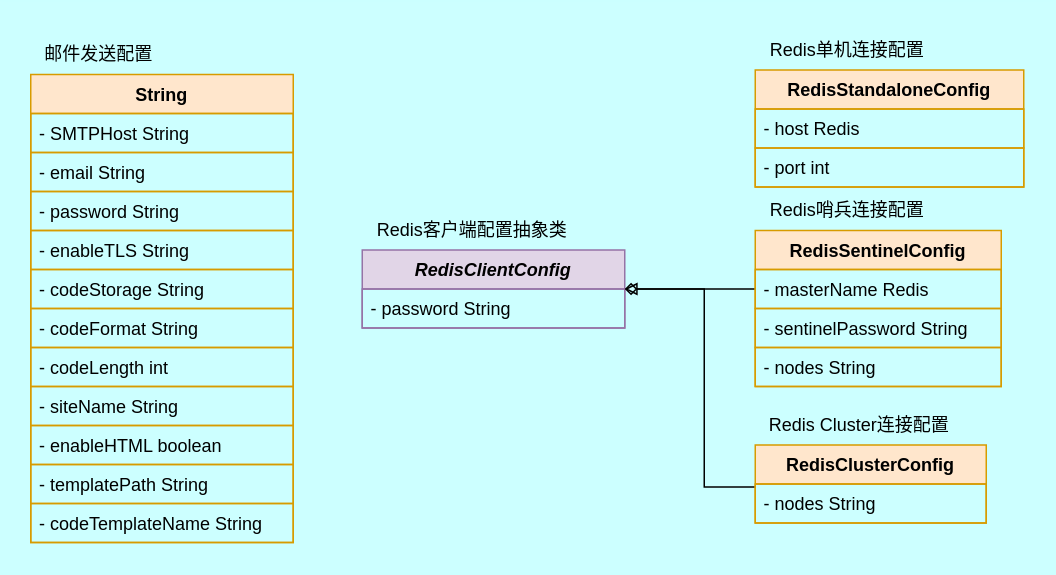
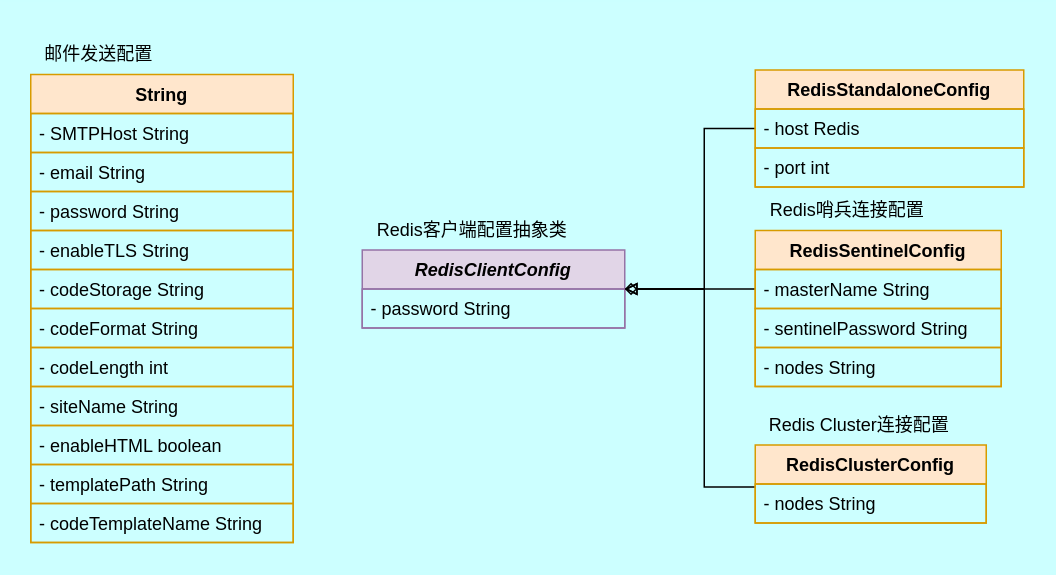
node "Redis单机连接配置": removed
edge "RedisStandaloneConfig" -> "RedisClientConfig": added
node "- masterName Redis": label "- masterName Redis" -> "- masterName String"
